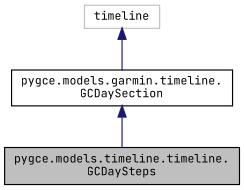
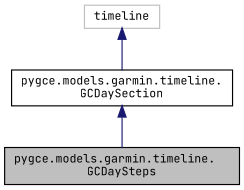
node "pygce.models.timeline.timeline. GCDaySteps": label "pygce.models.timeline.timeline. GCDaySteps" -> "pygce.models.garmin.timeline. GCDaySteps"
